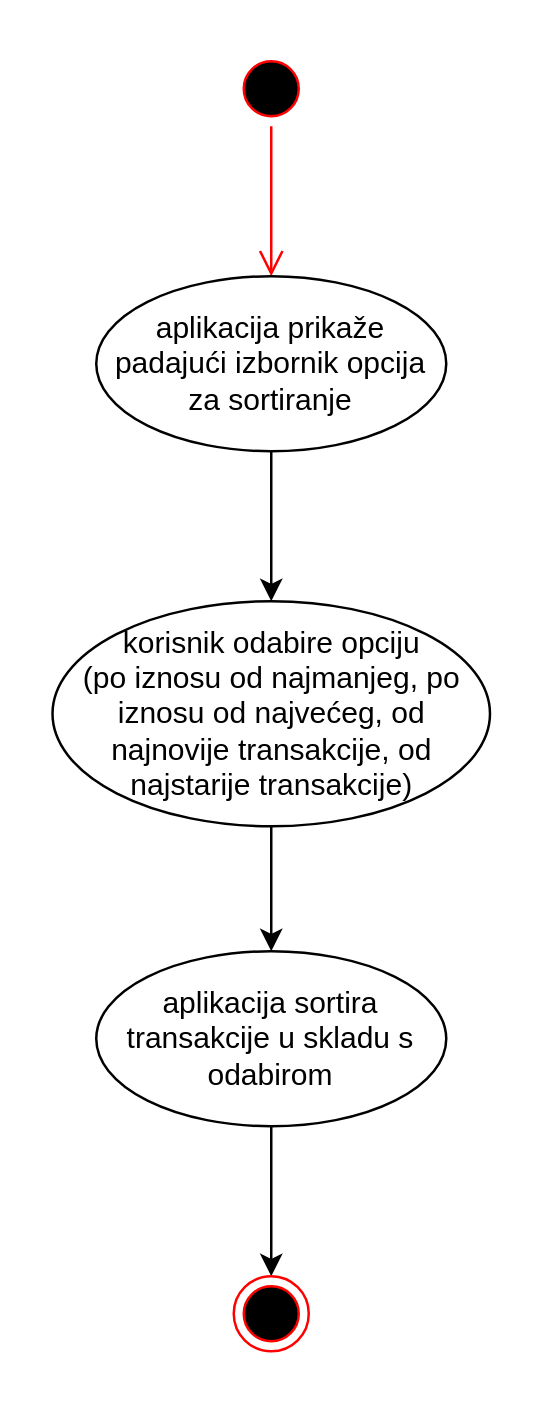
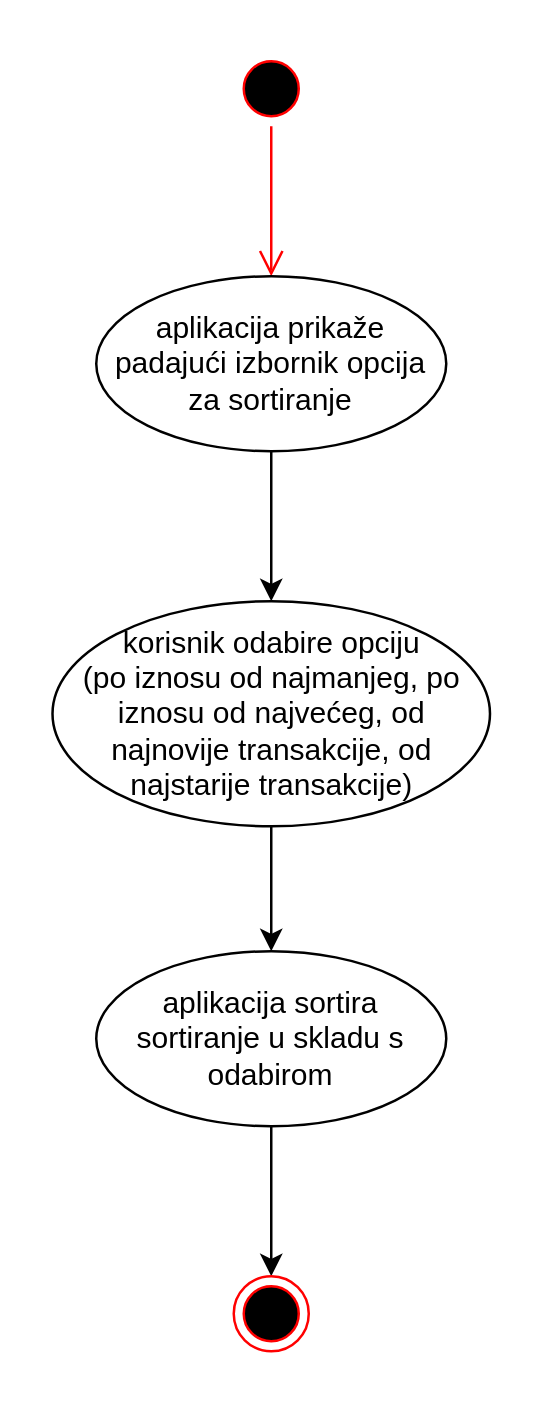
node "aplikacija sortira transakcije u skladu s odabirom": label "aplikacija sortira transakcije u skladu s odabirom" -> "aplikacija sortira sortiranje u skladu s odabirom"
